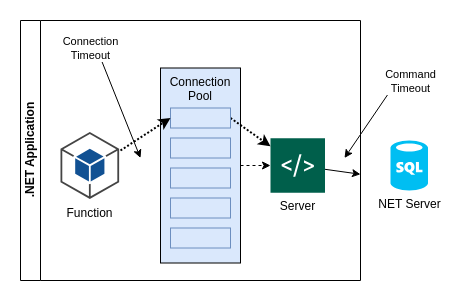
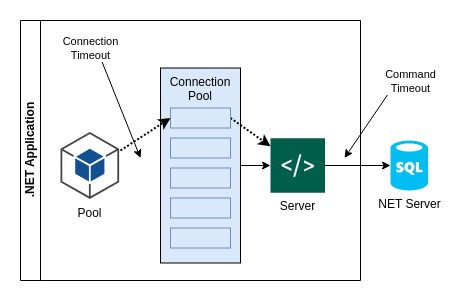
edge "Connection Pool" -> "Server": style dashed -> solid
edge "Server" -> ".NET Application": now "Server" -> "NET Server"
node "Function": label "Function" -> "Pool"
